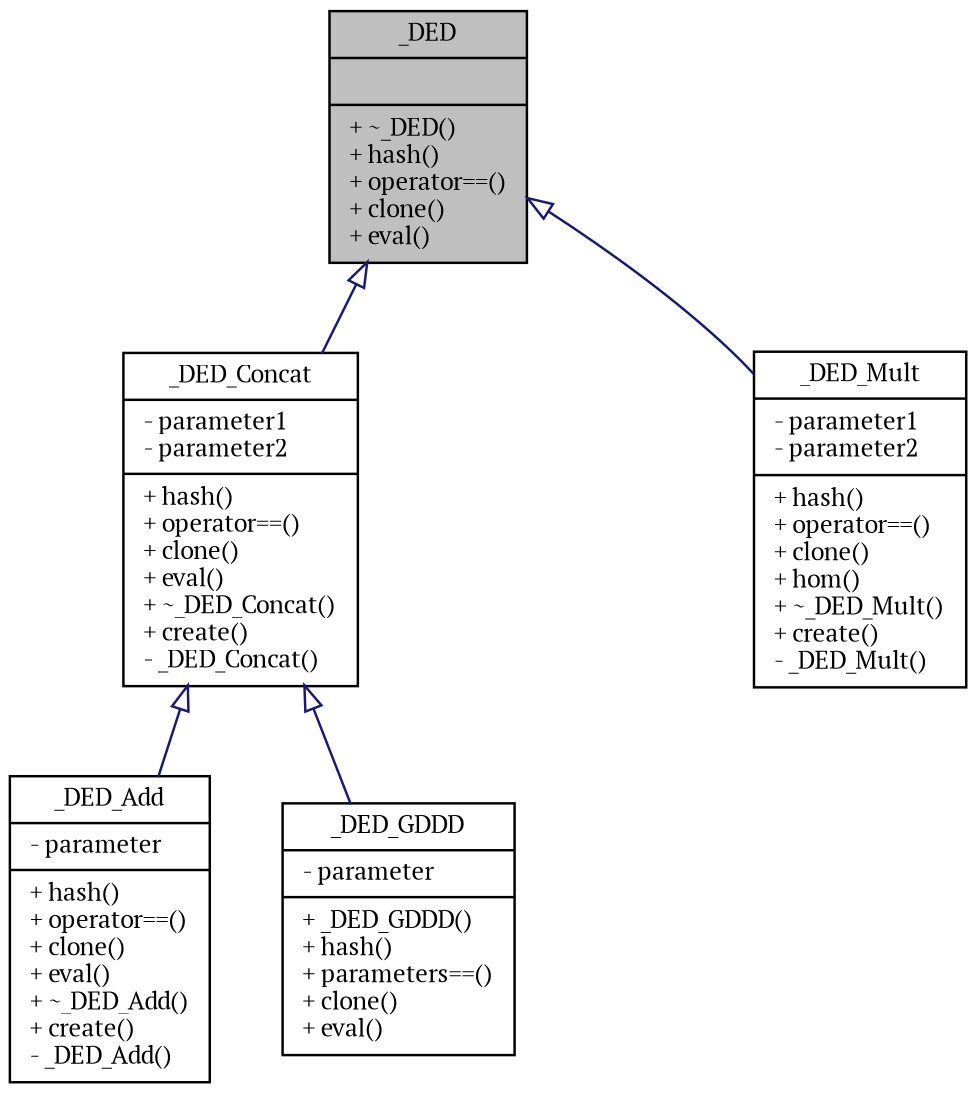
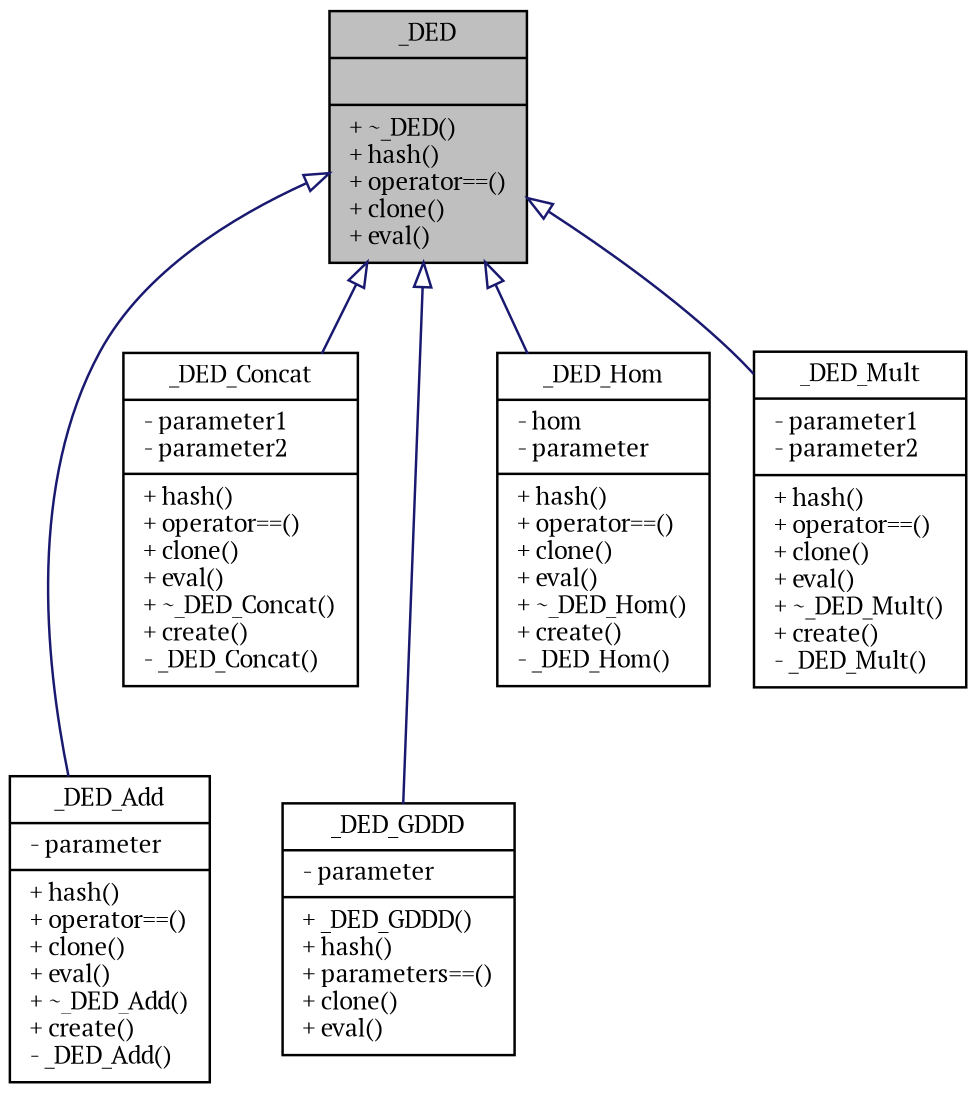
node "_DED_Hom": added
node "_DED_Mult": text "+ hom()" -> "+ eval()"
edge "_DED_Add" -> "_DED_Concat": now "_DED_Add" -> "_DED"
edge "_DED_GDDD" -> "_DED_Concat": now "_DED_GDDD" -> "_DED"
